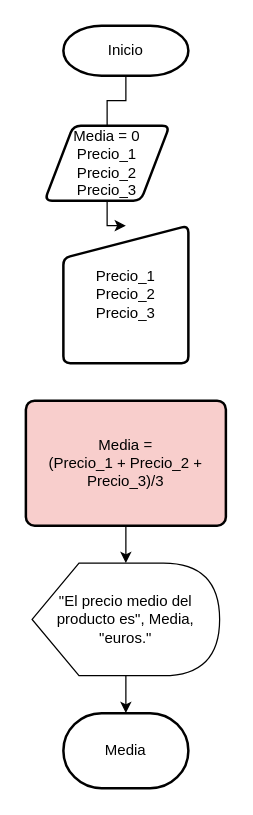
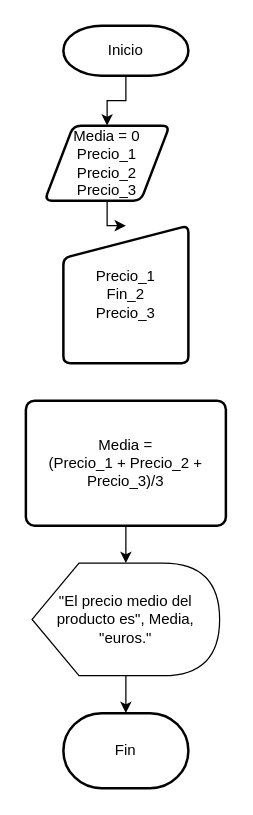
edge "Inicio" -- "Media = 0 Precio_1 Precio_2 Precio_3": arrowhead none -> classic
node "Precio_1 Precio_2 Precio_3": label "Precio_1 Precio_2 Precio_3" -> "Precio_1 Fin_2 Precio_3"
node "Media = (Precio_1 + Precio_2 + Precio_3)/3": fillcolor #f8cecc -> #ffffff
node "Media": label "Media" -> "Fin"
